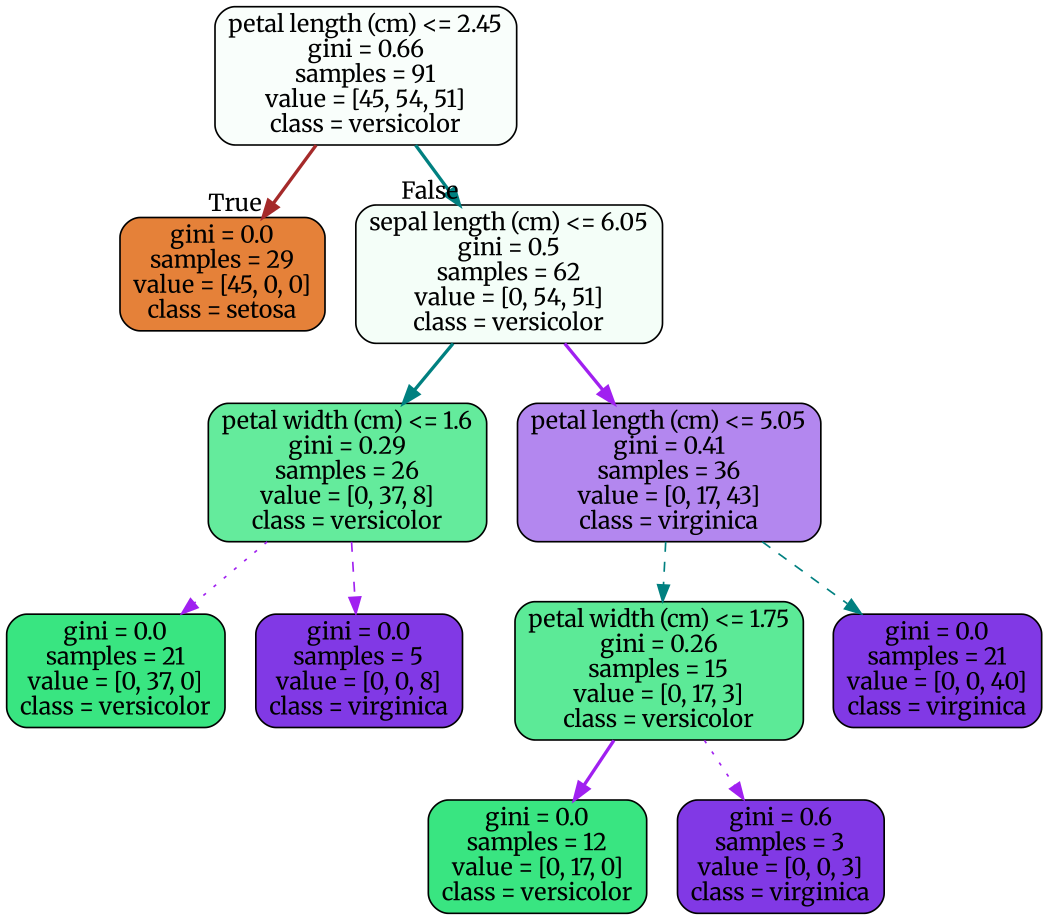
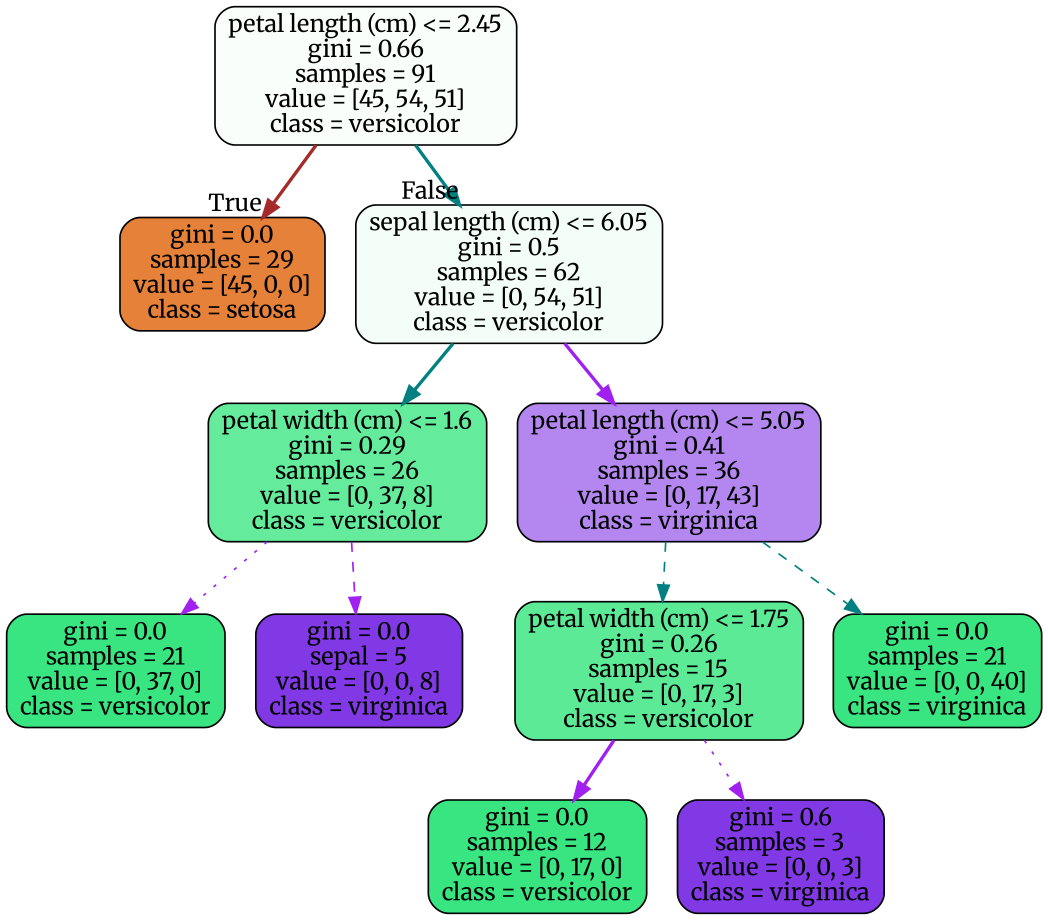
node "gini = 0.0 samples = 5 value = [0, 0, 8] class = virginica": label "gini = 0.0 samples = 5 value = [0, 0, 8] class = virginica" -> "gini = 0.0 sepal = 5 value = [0, 0, 8] class = virginica"
node "gini = 0.0 samples = 21 value = [0, 0, 40] class = virginica": fillcolor #8139e5 -> #39e581
